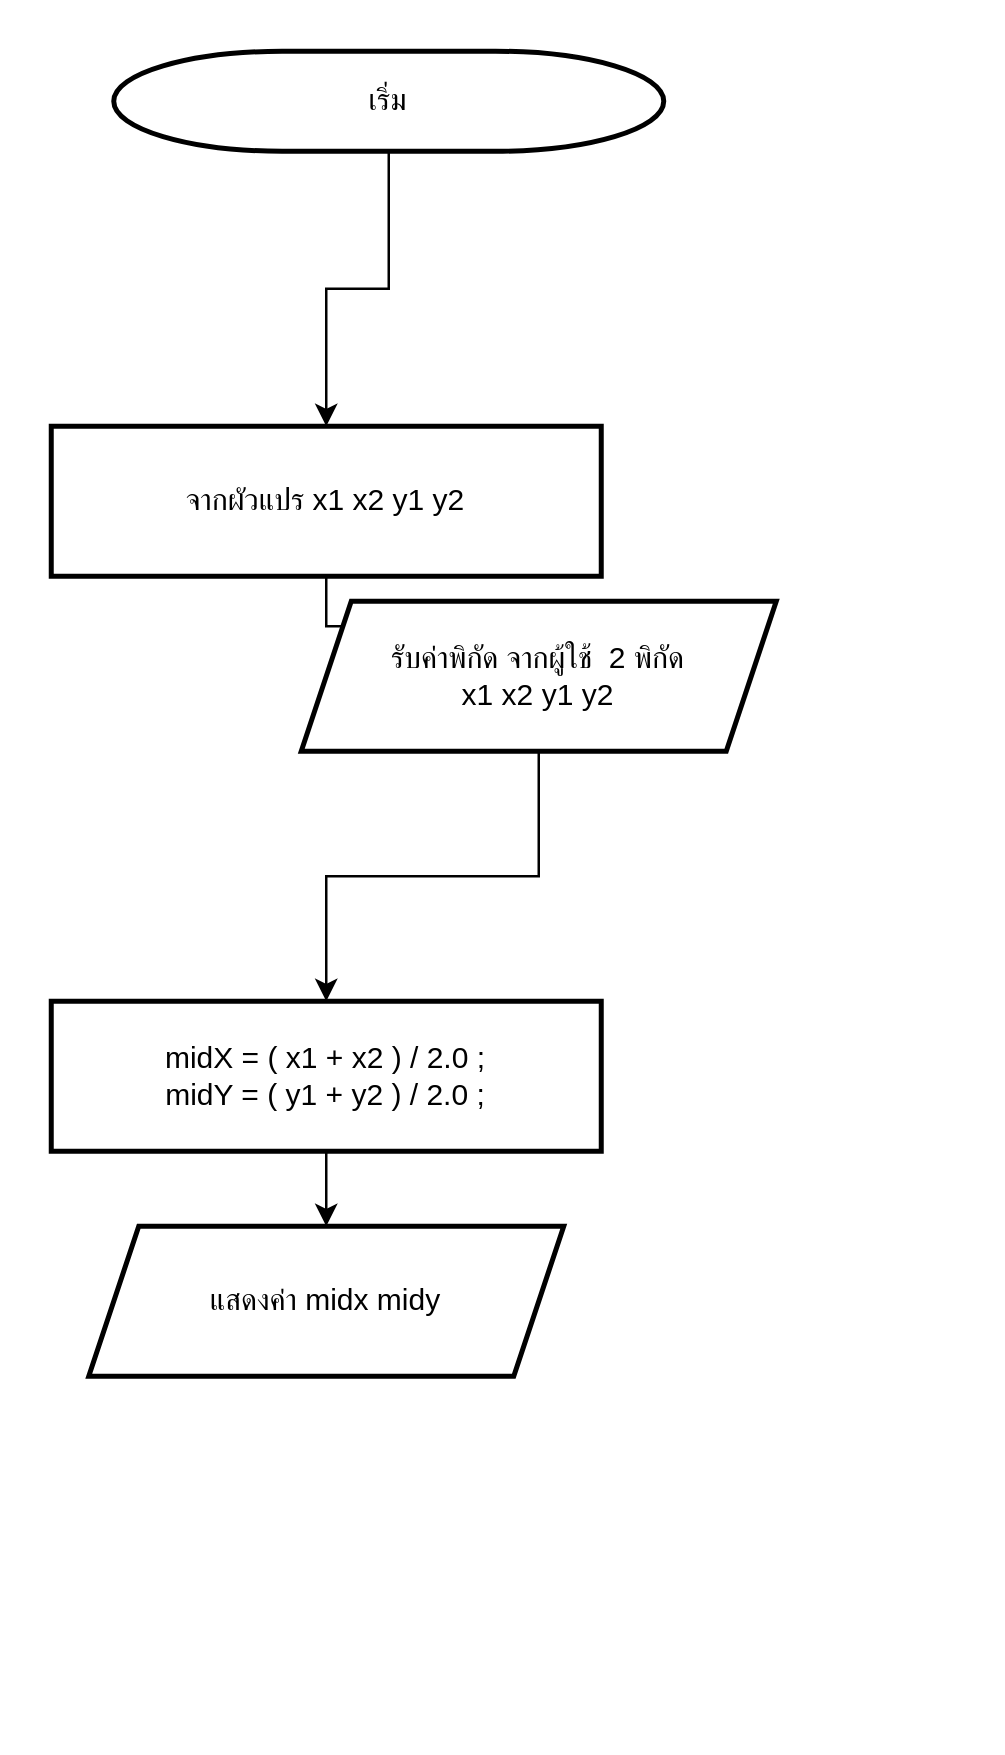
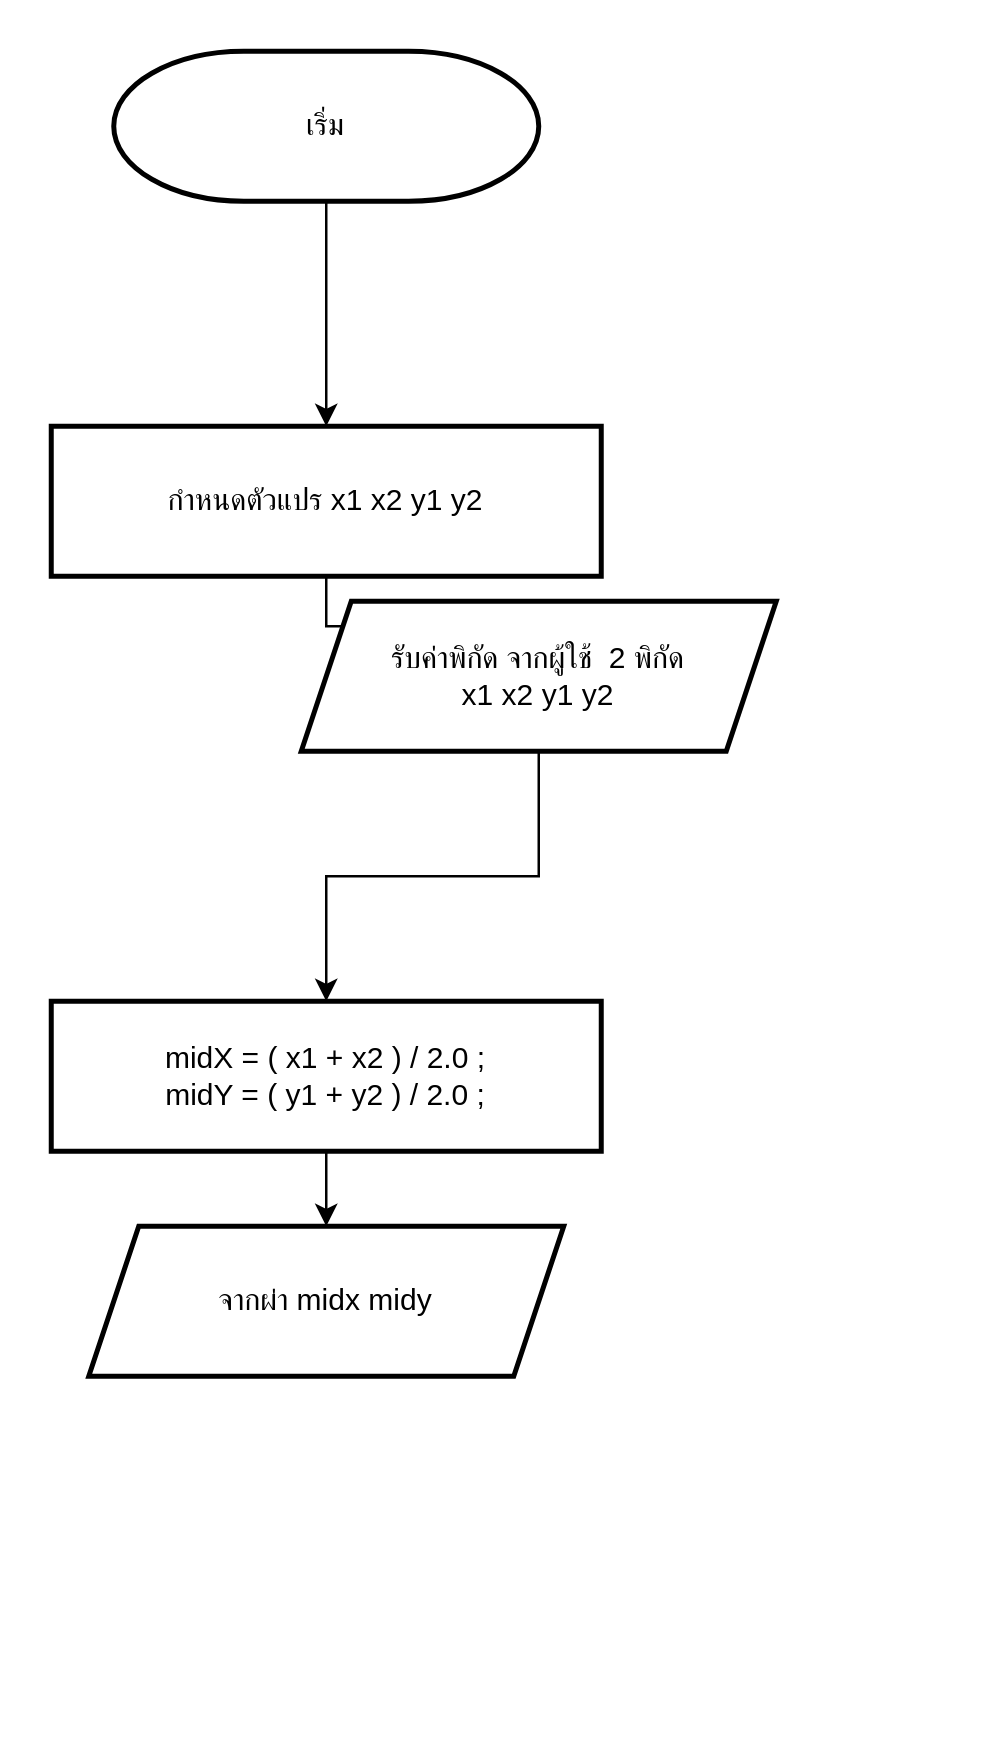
node "เริ่ม": size 550x100 -> 425x150
node "จากผัวแปร x1 x2 y1 y2": label "จากผัวแปร x1 x2 y1 y2" -> "กำหนดตัวแปร x1 x2 y1 y2"
node "แสดงค่า midx midy": label "แสดงค่า midx midy" -> "จากผ่า midx midy"
